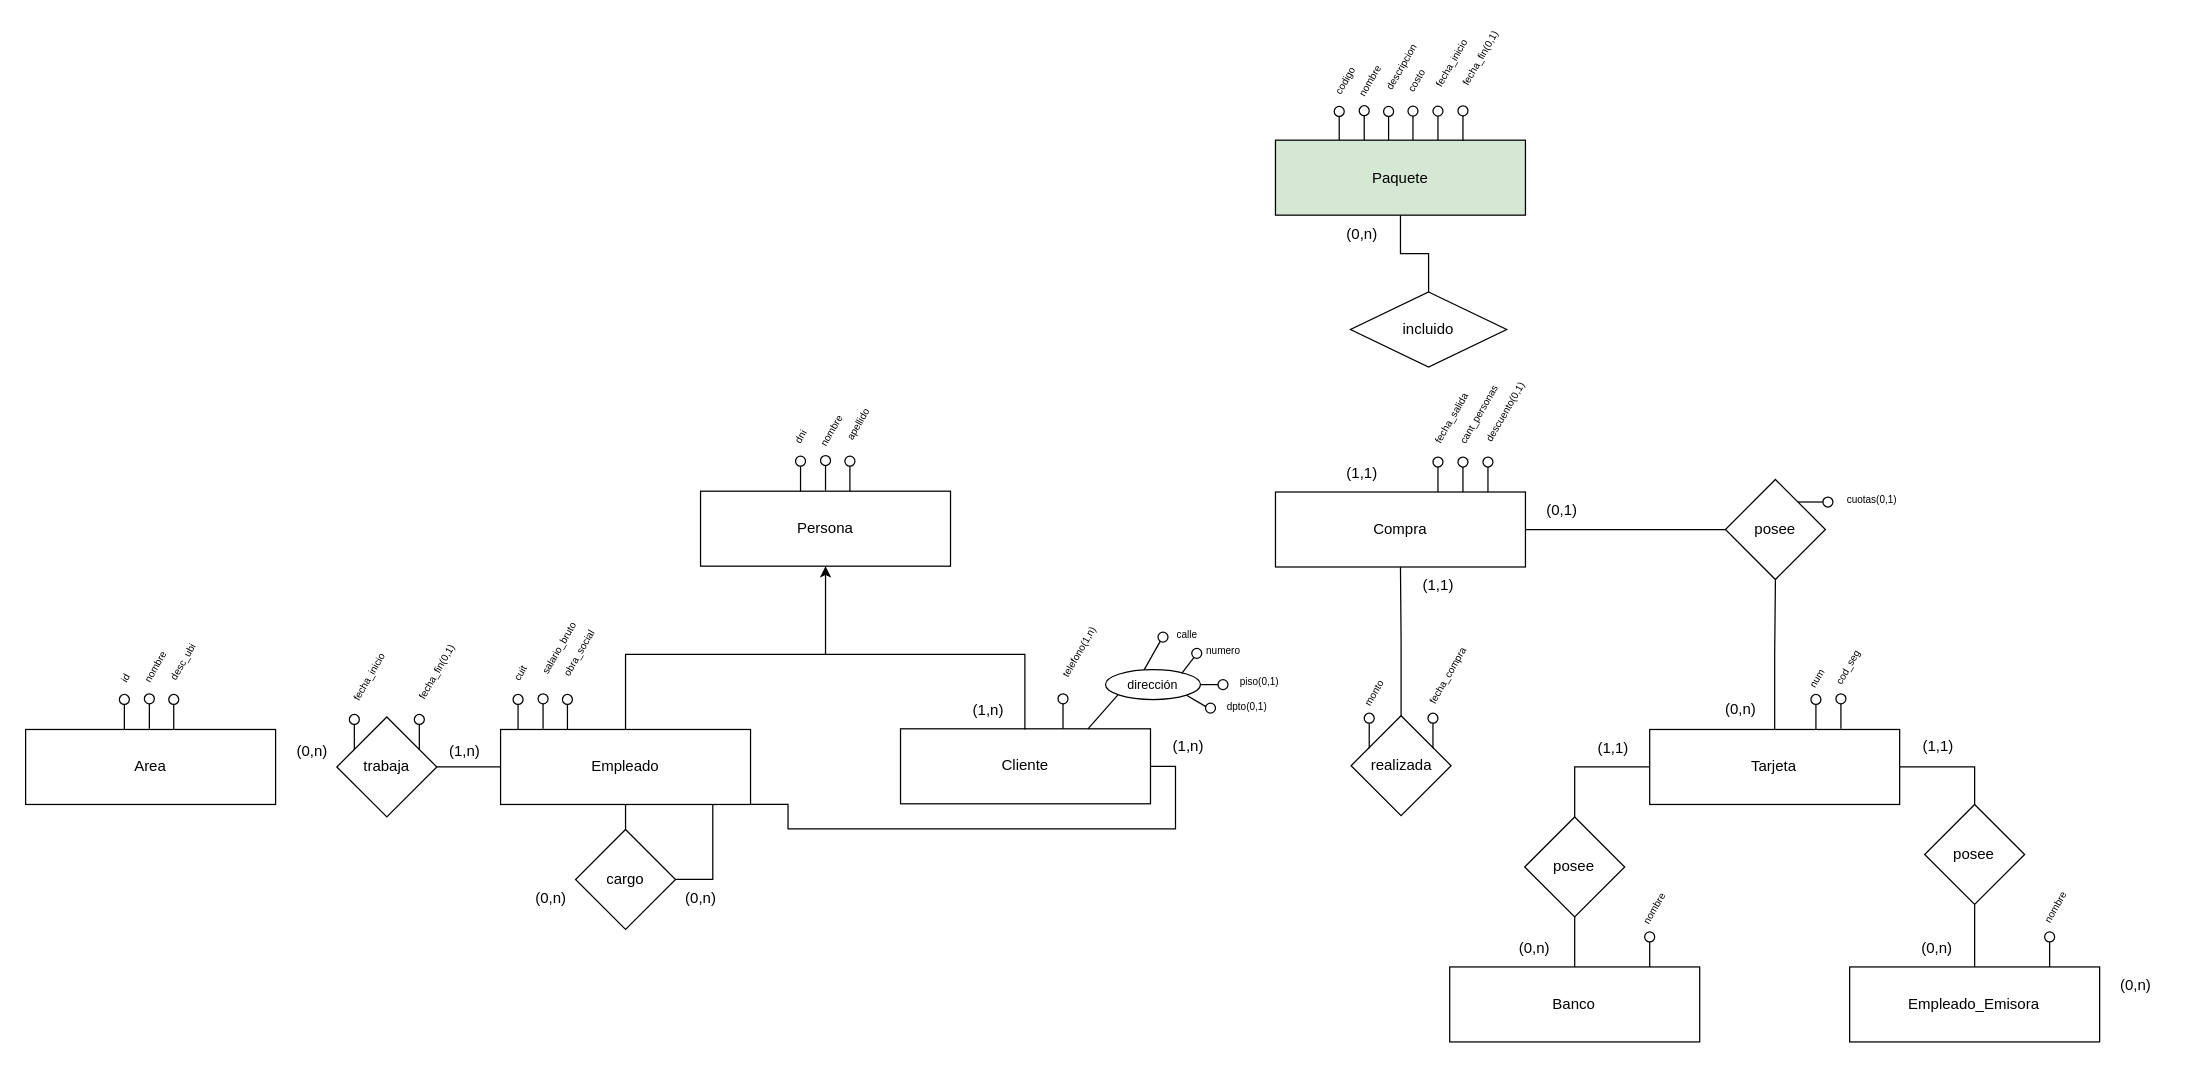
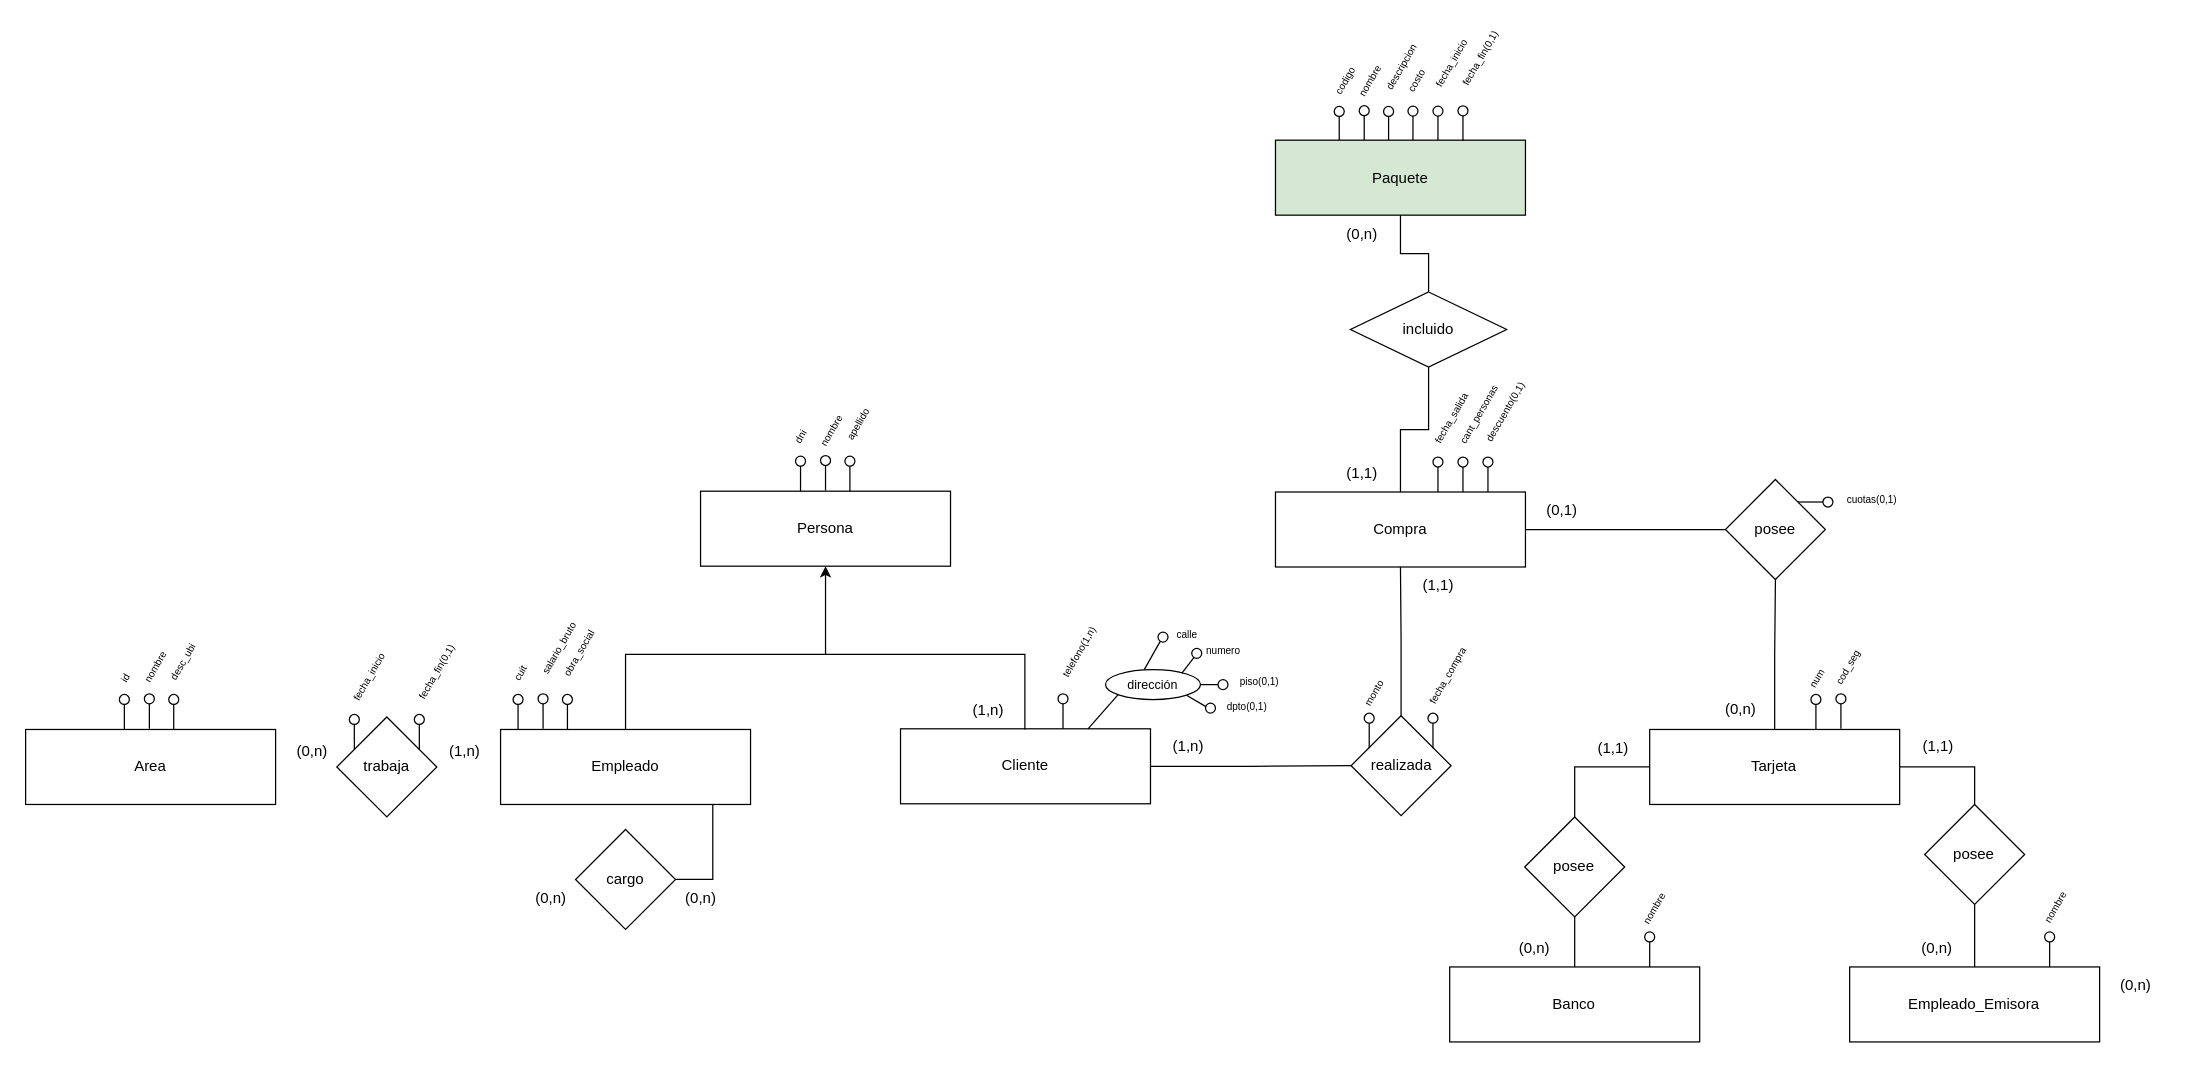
edge "incluido" -- "Compra": added
edge "trabaja" -- "Empleado": removed
edge "Cliente" -- "cargo": now "Cliente" -- "realizada"
